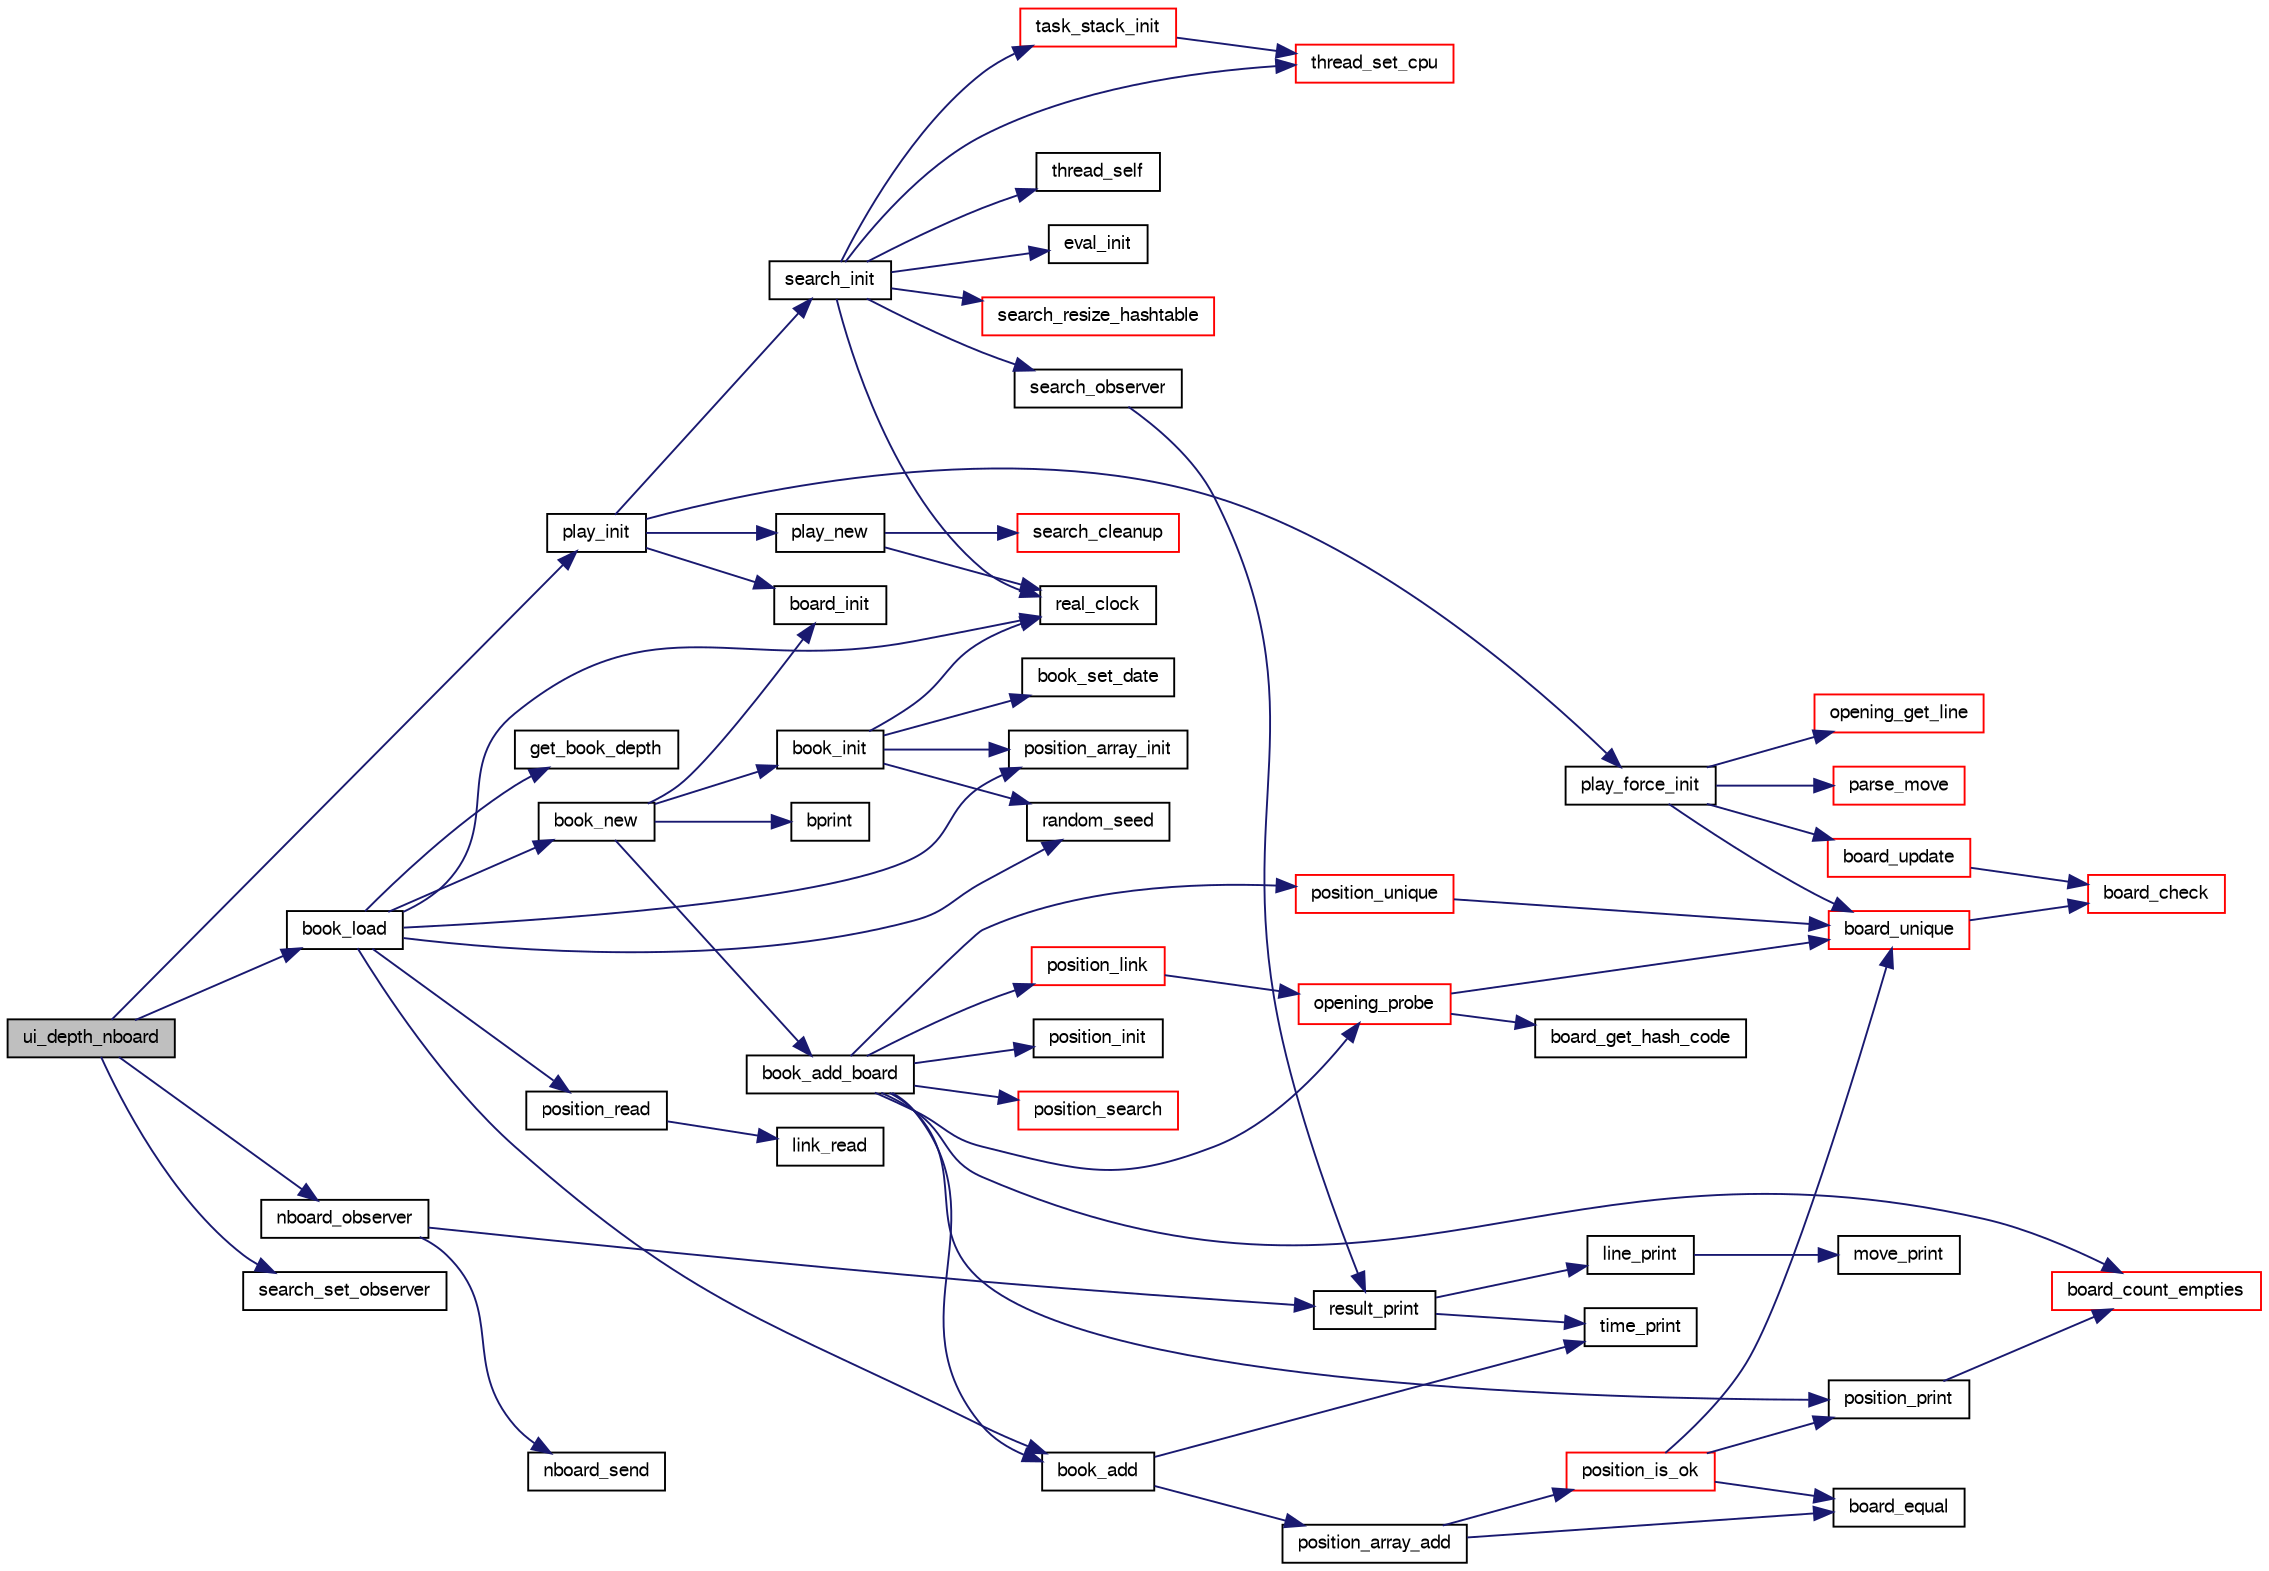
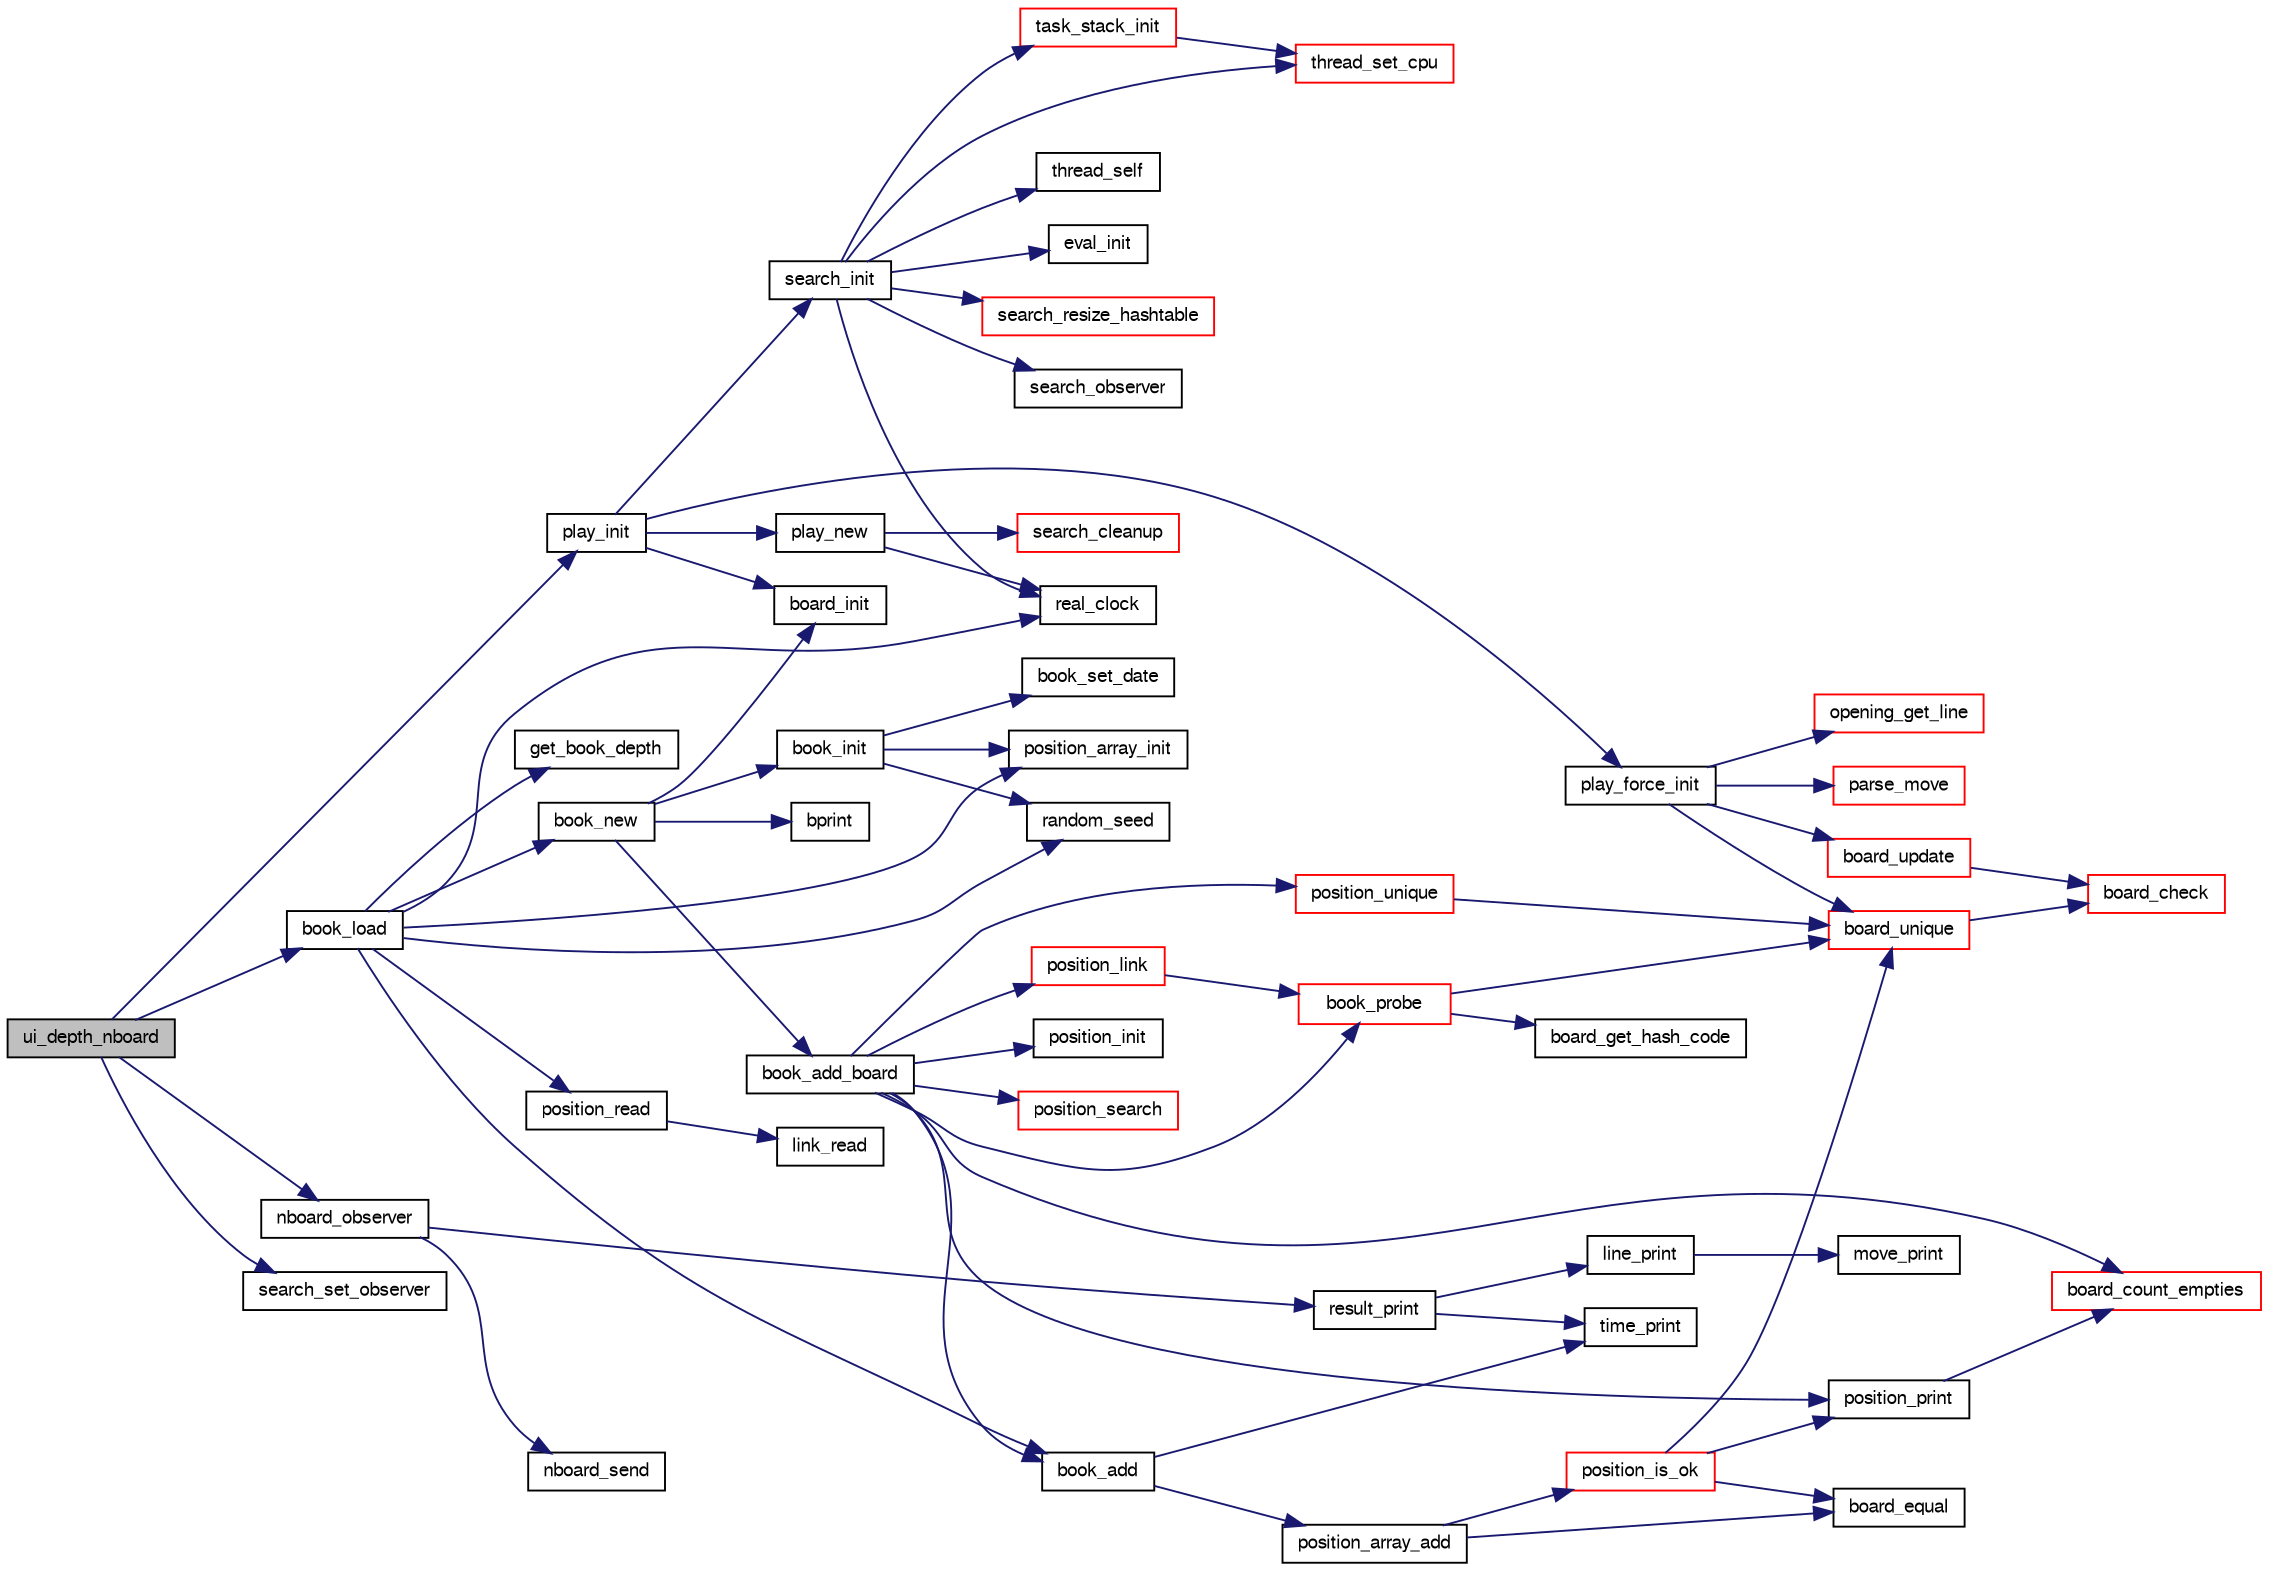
edge "book_init" -> "real_clock": removed
edge "search_observer" -> "result_print": removed
node "opening_probe": label "opening_probe" -> "book_probe"
